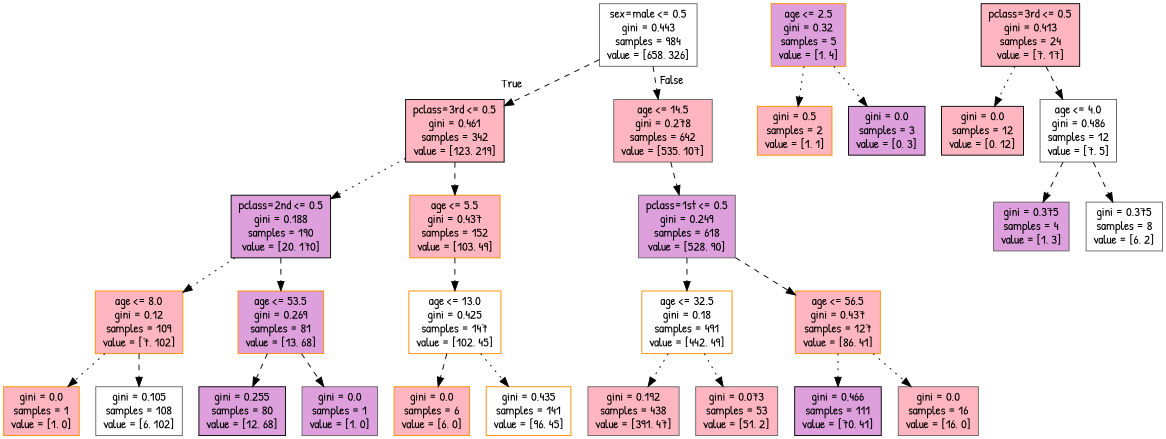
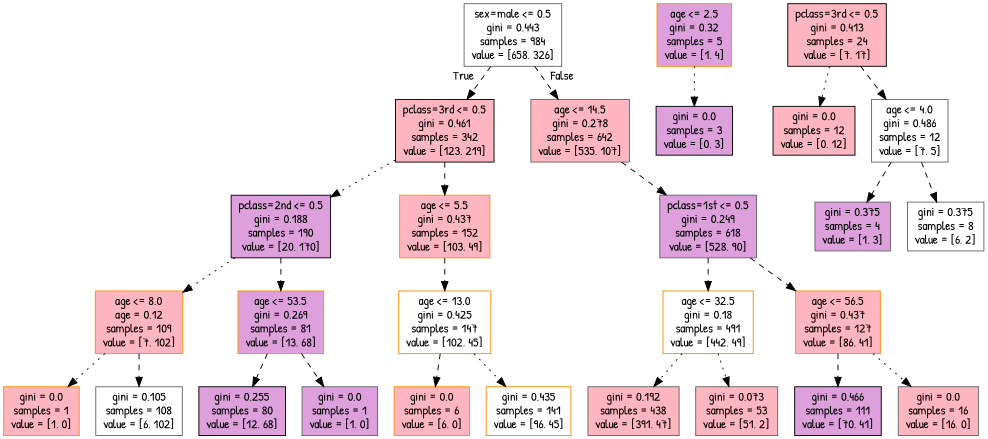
node "gini = 0.5 samples = 2 value = [1, 1]": removed
node "age <= 8.0 gini = 0.12 samples = 109 value = [7, 102]": label "age <= 8.0 gini = 0.12 samples = 109 value = [7, 102]" -> "age <= 8.0 age = 0.12 samples = 109 value = [7, 102]"
edge "age <= 56.5 gini = 0.437 samples = 127 value = [86, 41]" -> "gini = 0.466 samples = 111 value = [70, 41]": style dotted -> dashed
